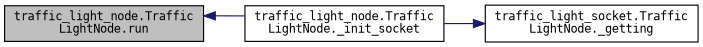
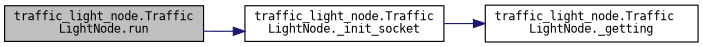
edge "traffic_light_node.Traffic LightNode._init_socket" -> "traffic_light_node.Traffic LightNode.run": reversed
node "traffic_light_socket.Traffic LightNode._getting": label "traffic_light_socket.Traffic LightNode._getting" -> "traffic_light_node.Traffic LightNode._getting"
